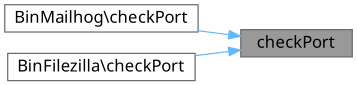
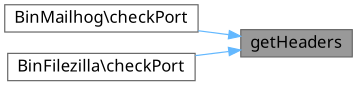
node "checkPort": label "checkPort" -> "getHeaders"
